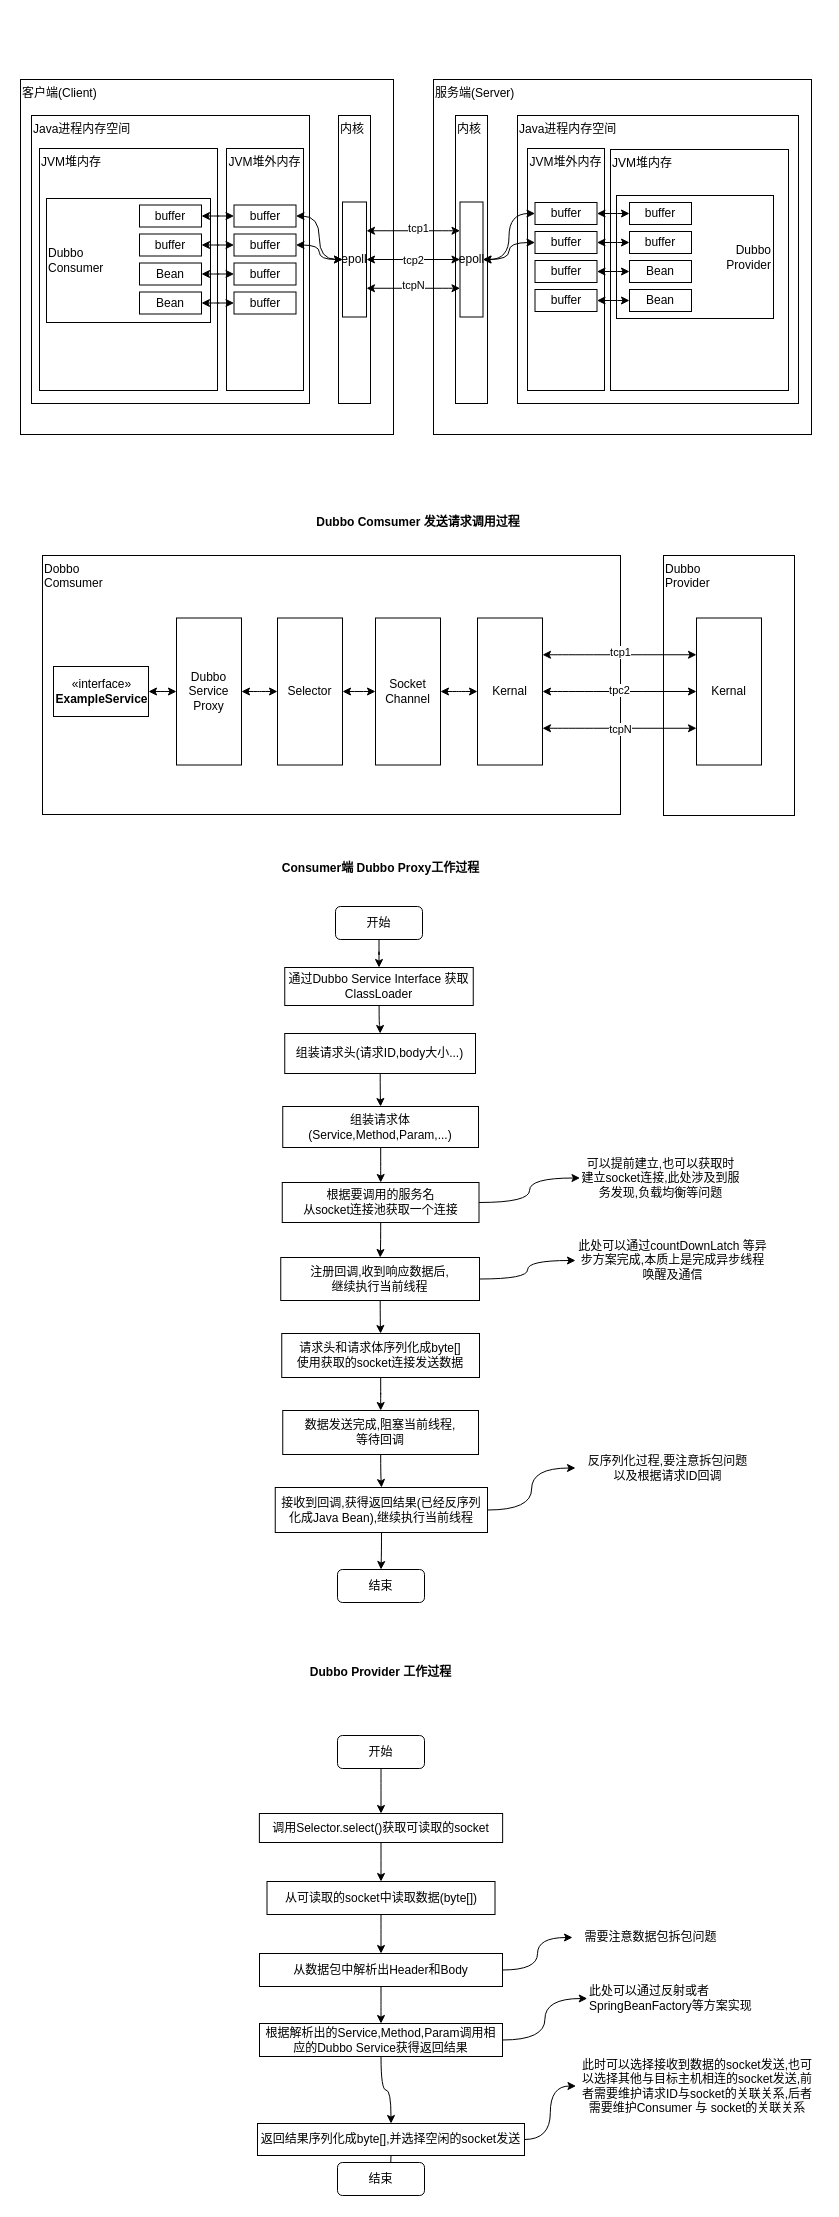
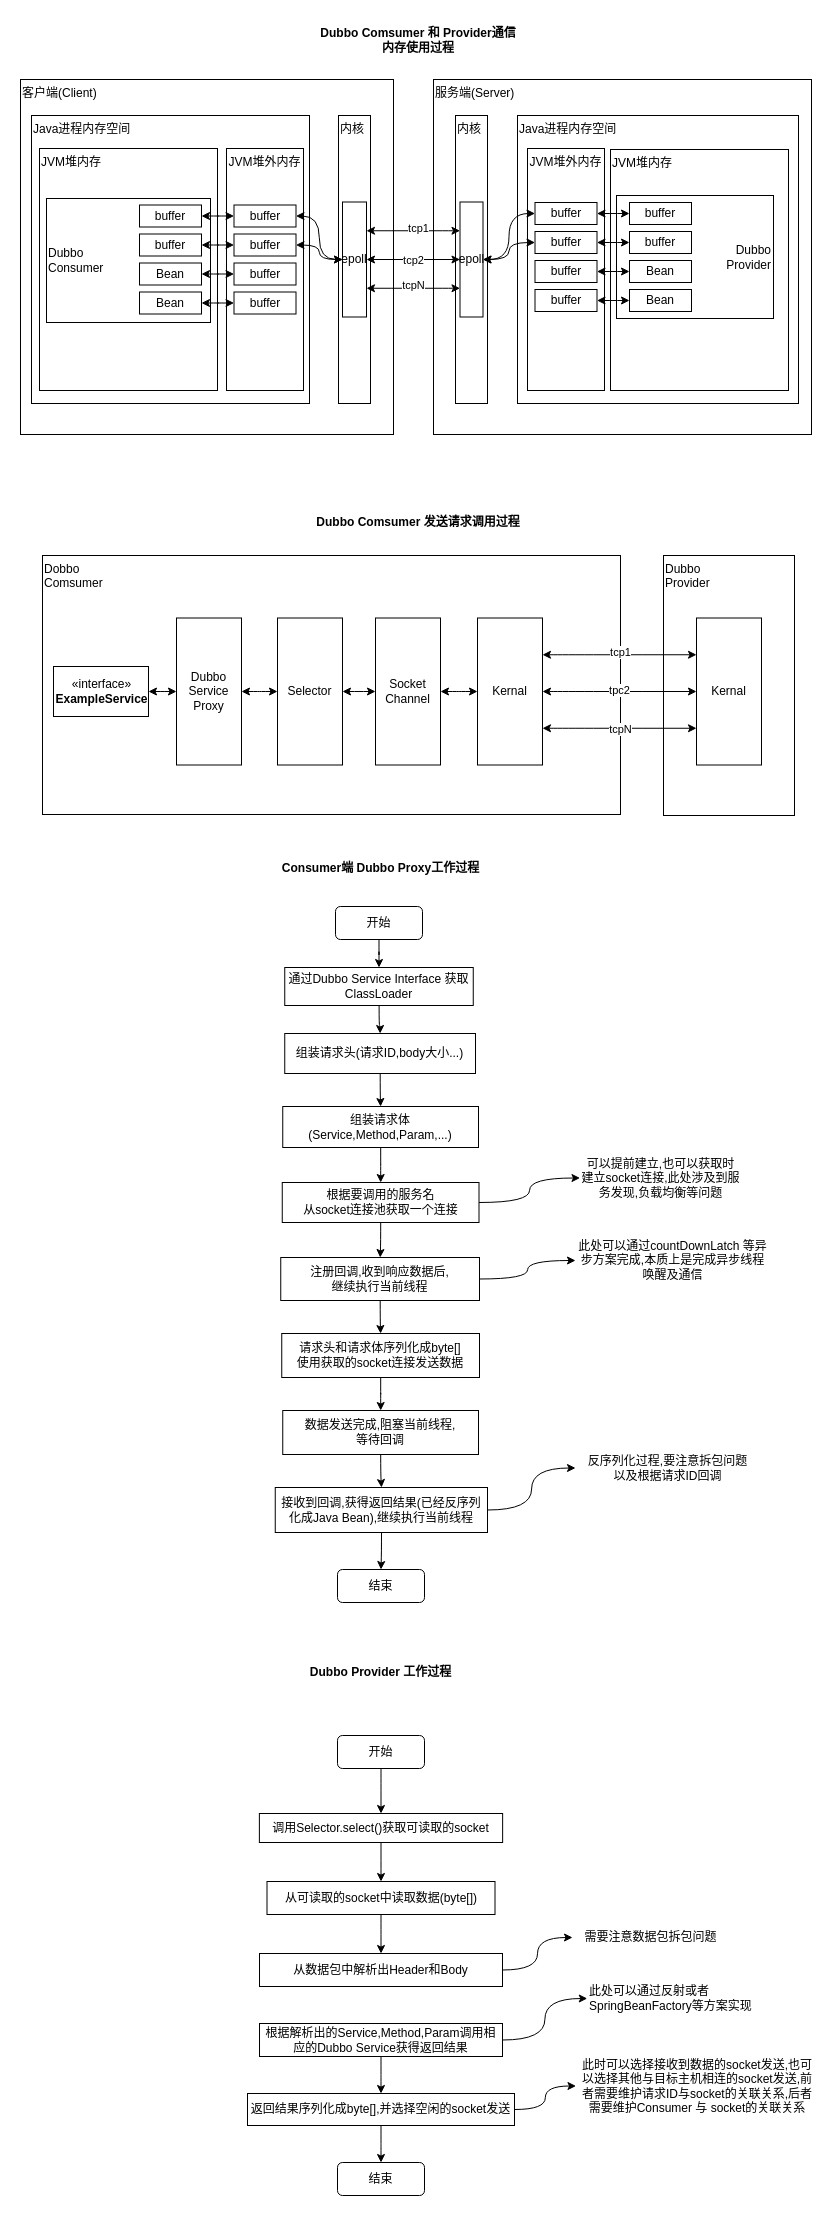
node "Dubbo Comsumer 和 Provider通信 内存使用过程": added
edge "从数据包中解析出Header和Body" -> "根据解析出的Service,Method,Param调用相应的Dubbo Service获得返回结果": removed
node "返回结果序列化成byte[],并选择空闲的socket发送": moved (391, 2140) -> (381, 2110)
